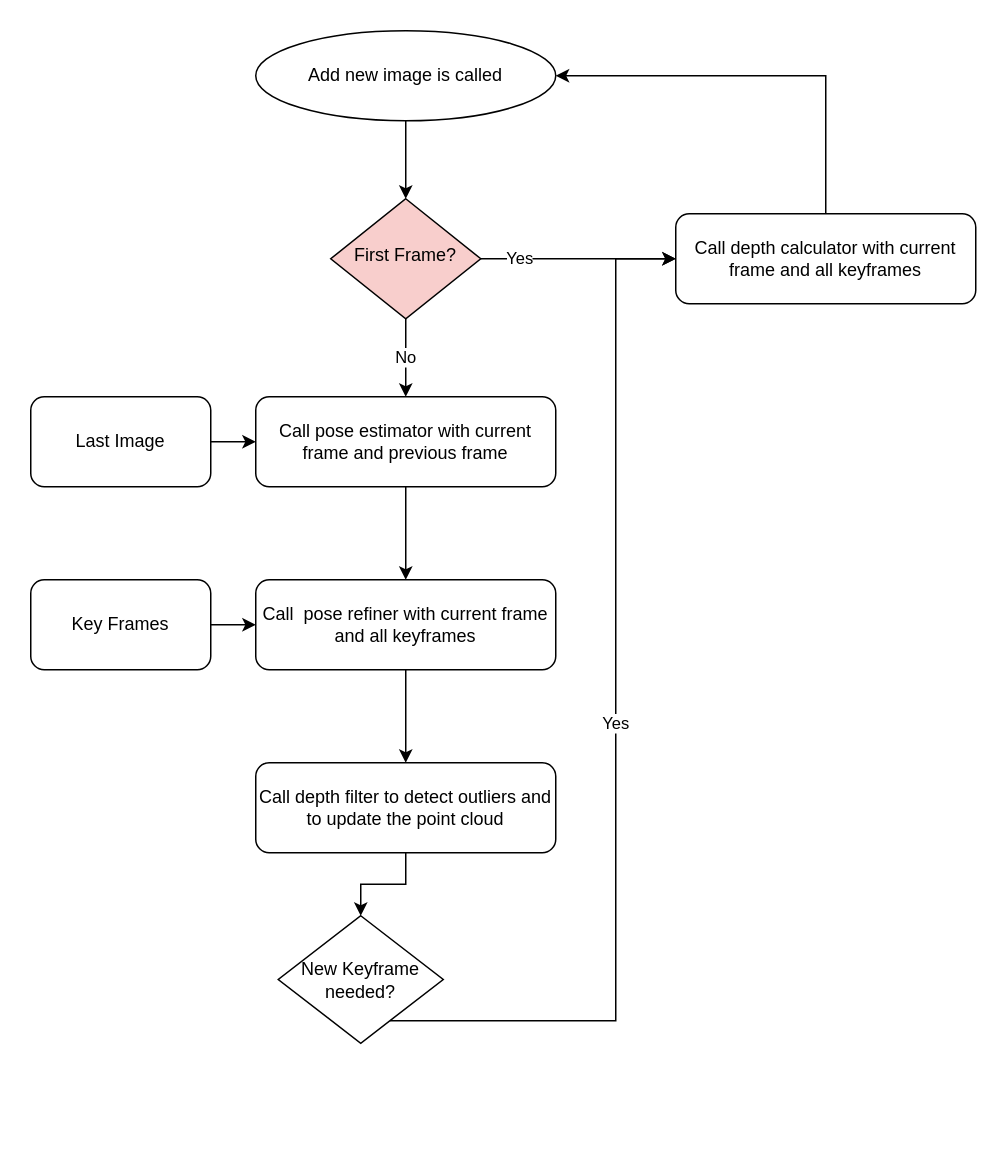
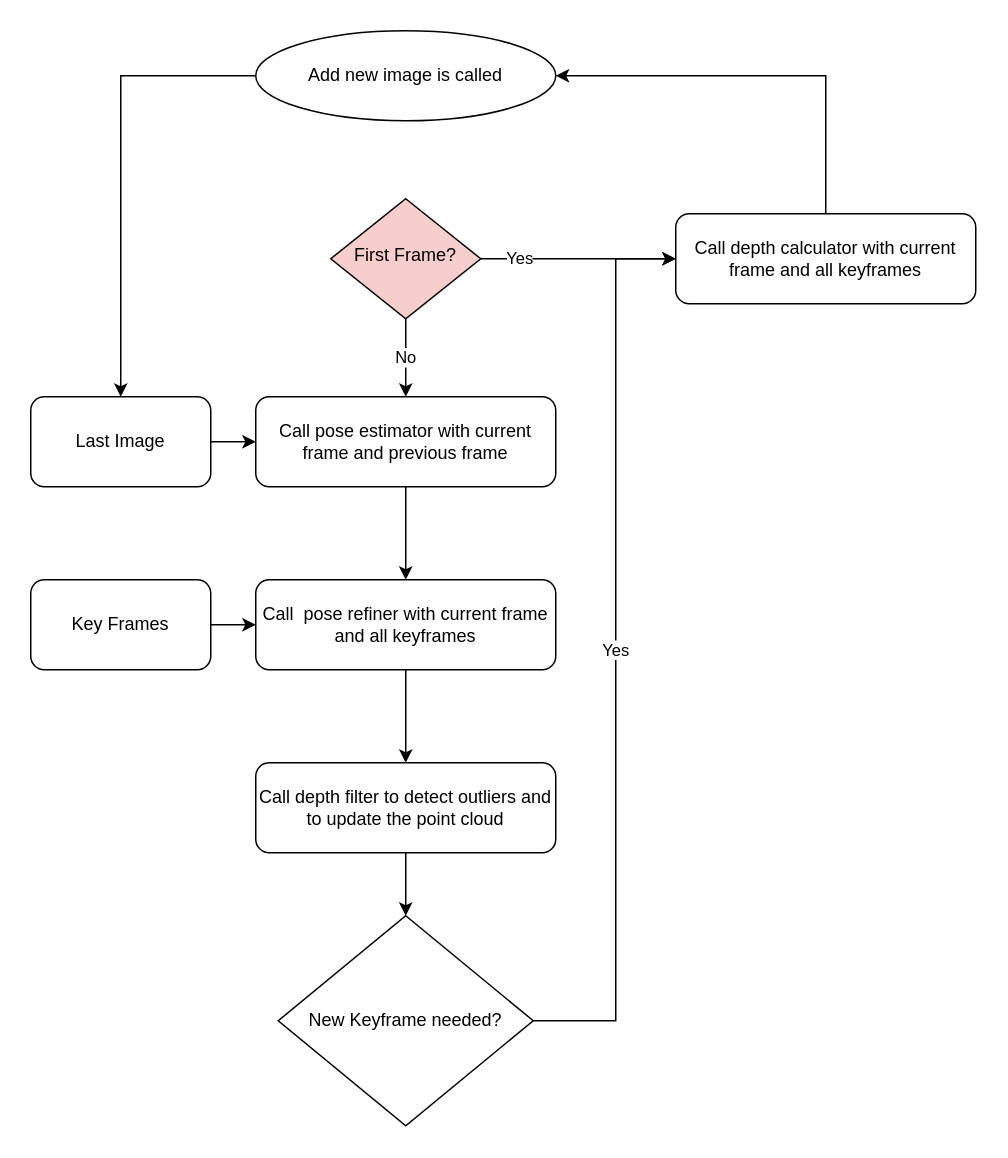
edge "Add new image is called" -> "First Frame?": now "Add new image is called" -> "Last Image"
node "New Keyframe needed?": size 165x128 -> 255x210
